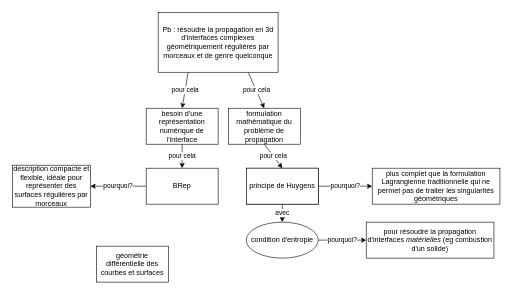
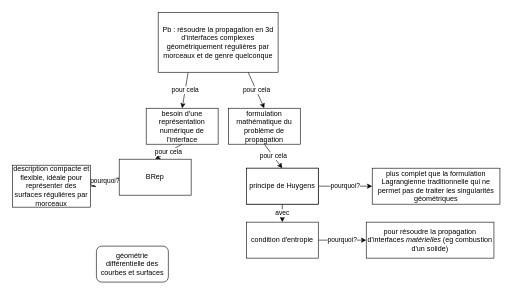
node "BRep": moved (182, 186) -> (155, 177)
node "condition d'entropie": shape ellipse -> rectangle
node "géométrie différentielle des courbes et surfaces": shape rectangle -> rounded rectangle
